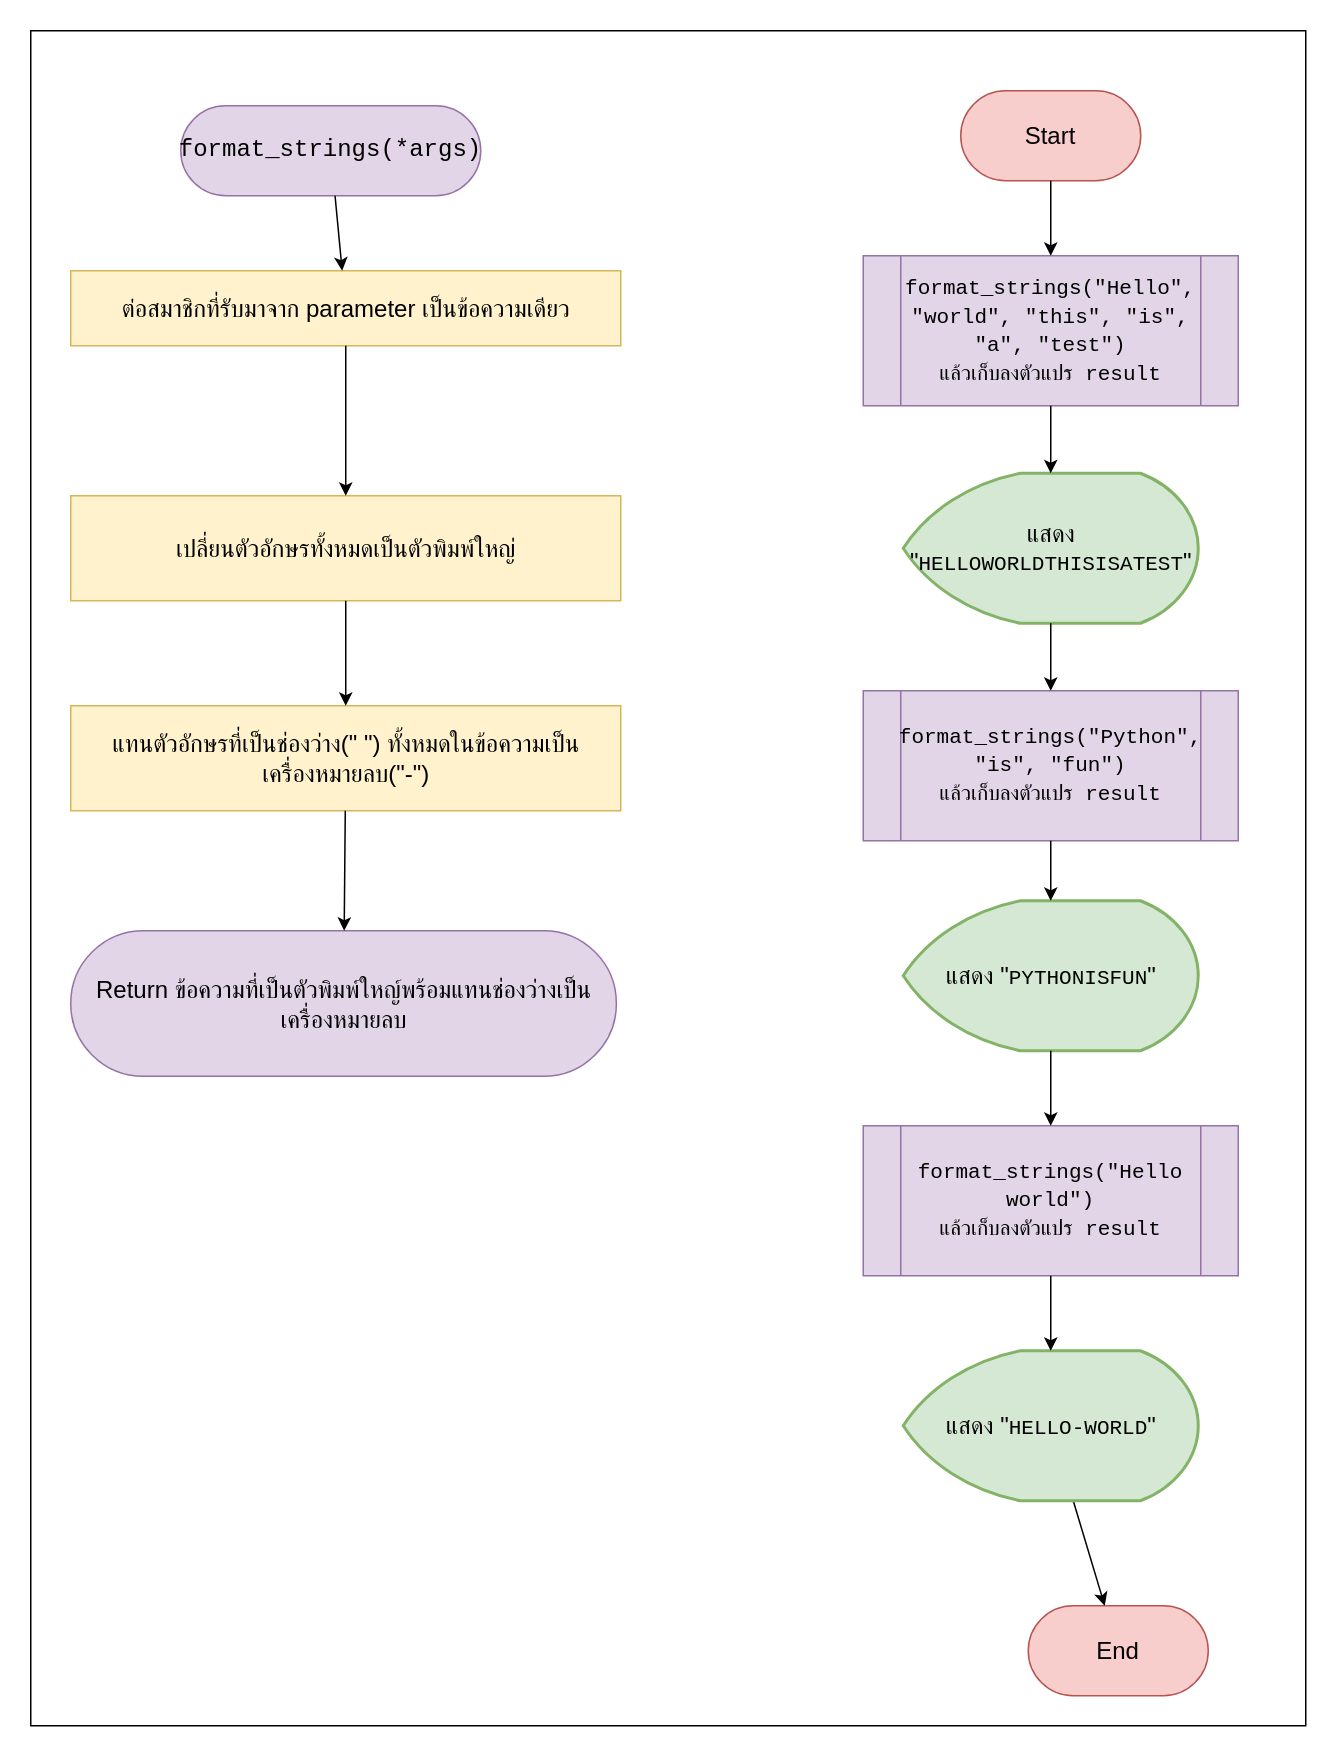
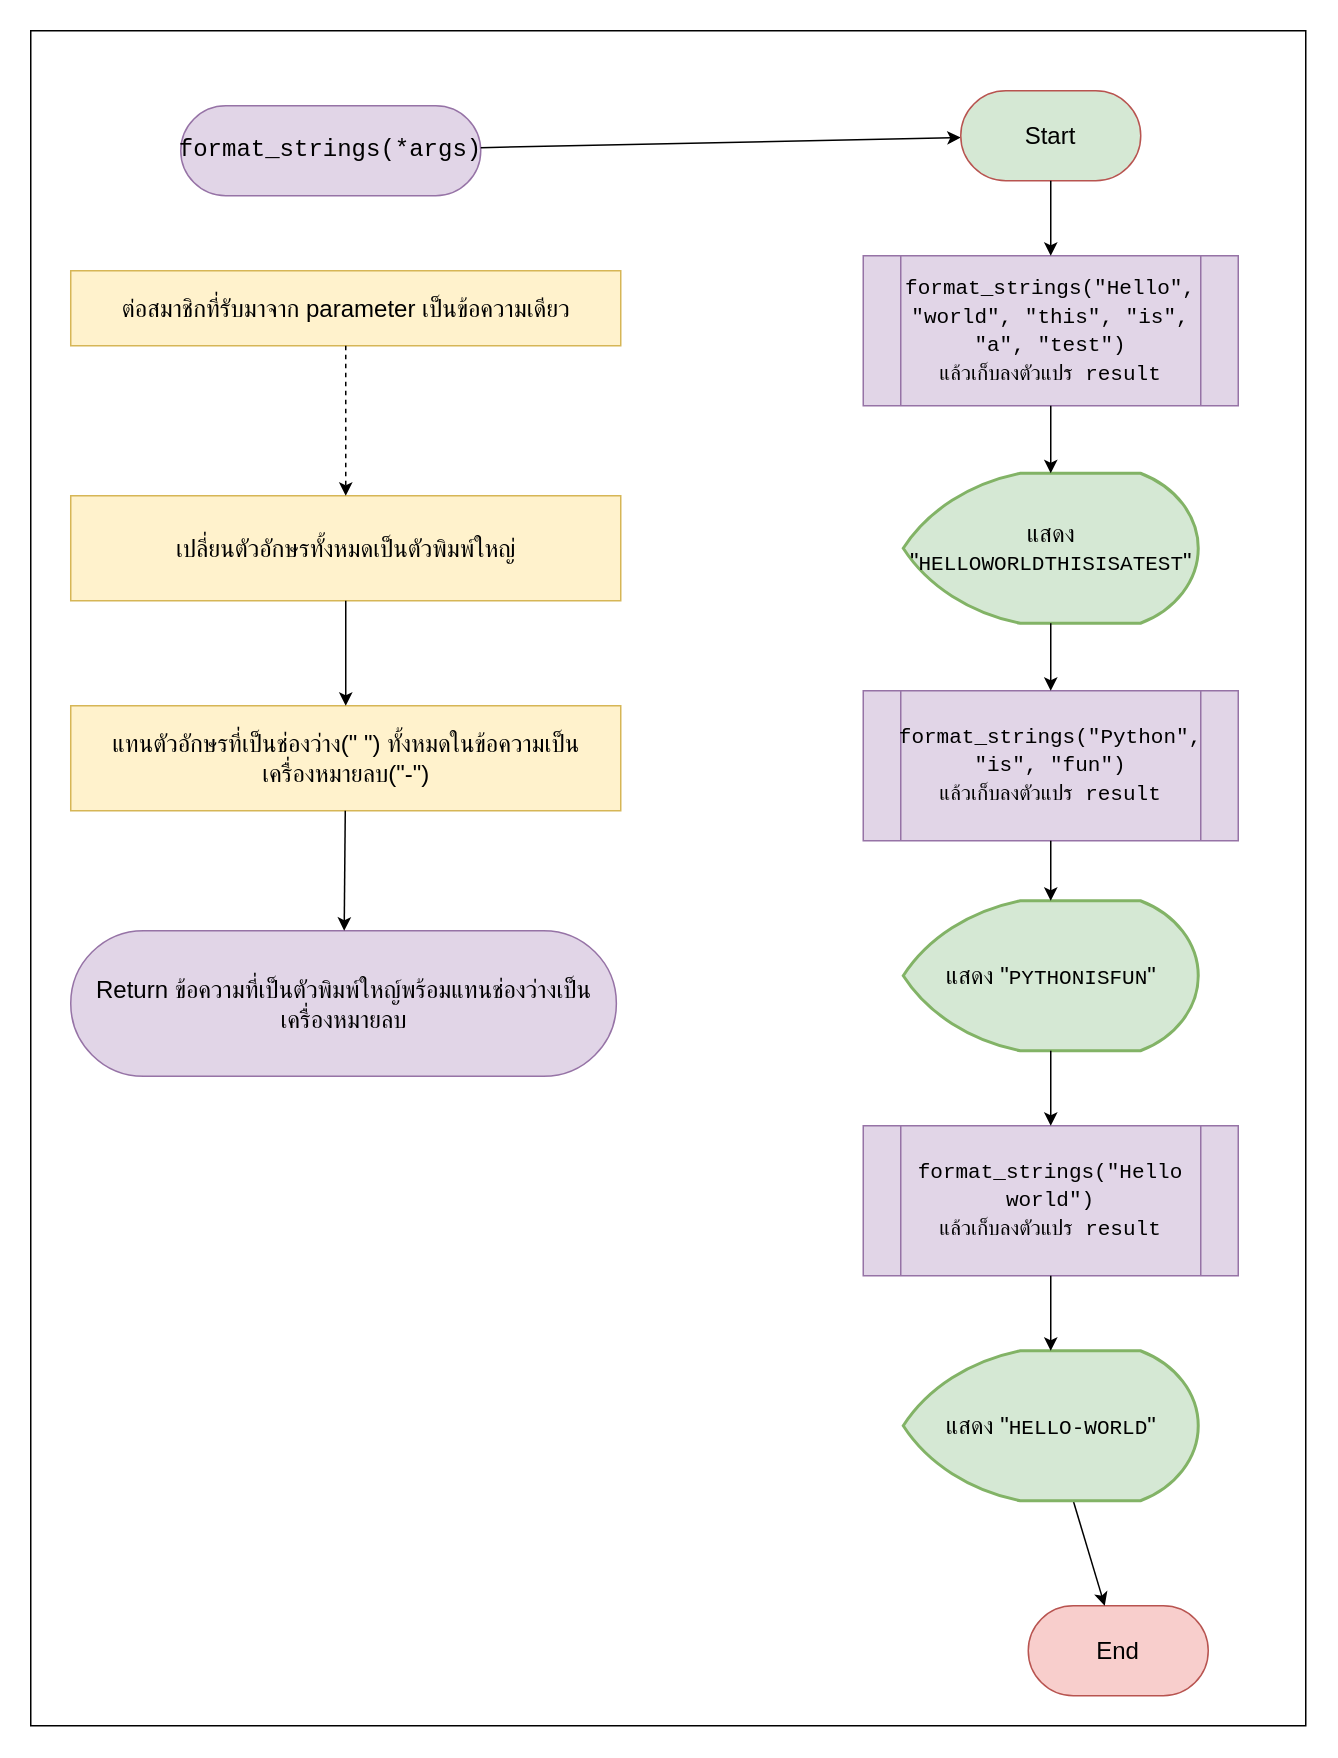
node "Start": fillcolor #f8cecc -> #d5e8d4
edge "format_strings(*args)" -> "ต่อสมาชิกที่รับมาจาก parameter เป็นข้อความเดียว": now "format_strings(*args)" -> "Start"
edge "ต่อสมาชิกที่รับมาจาก parameter เป็นข้อความเดียว" -> "เปลี่ยนตัวอักษรทั้งหมดเป็นตัวพิมพ์ใหญ่": style solid -> dashed
